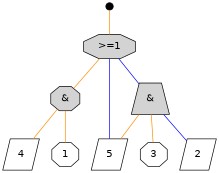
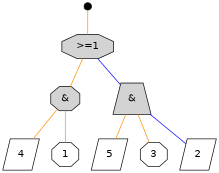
edge ">=1" -- "5": removed
